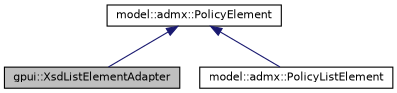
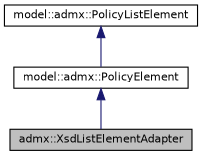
edge "model::admx::PolicyListElement" -> "model::admx::PolicyElement": reversed
node "gpui::XsdListElementAdapter": label "gpui::XsdListElementAdapter" -> "admx::XsdListElementAdapter"
